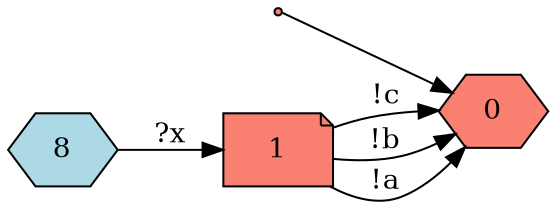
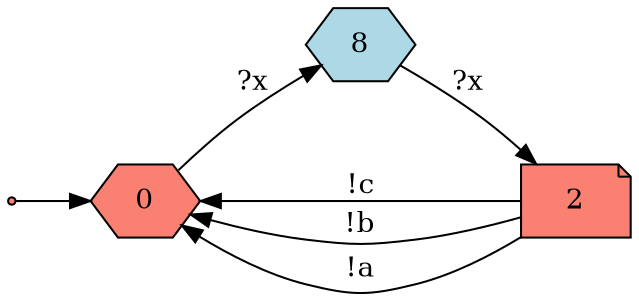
edge "0" -> "8": added, label "?x"
node "1": label "1" -> "2"
